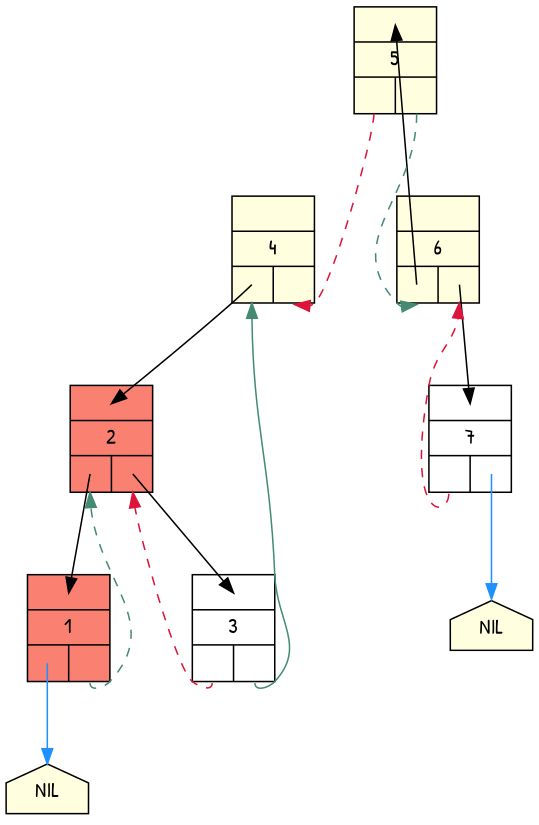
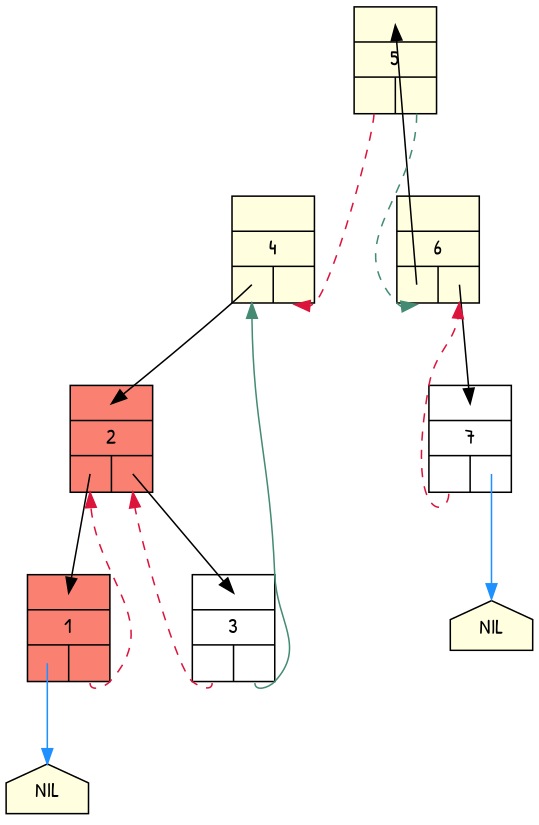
edge "1" -> "2": color aquamarine4 -> crimson
